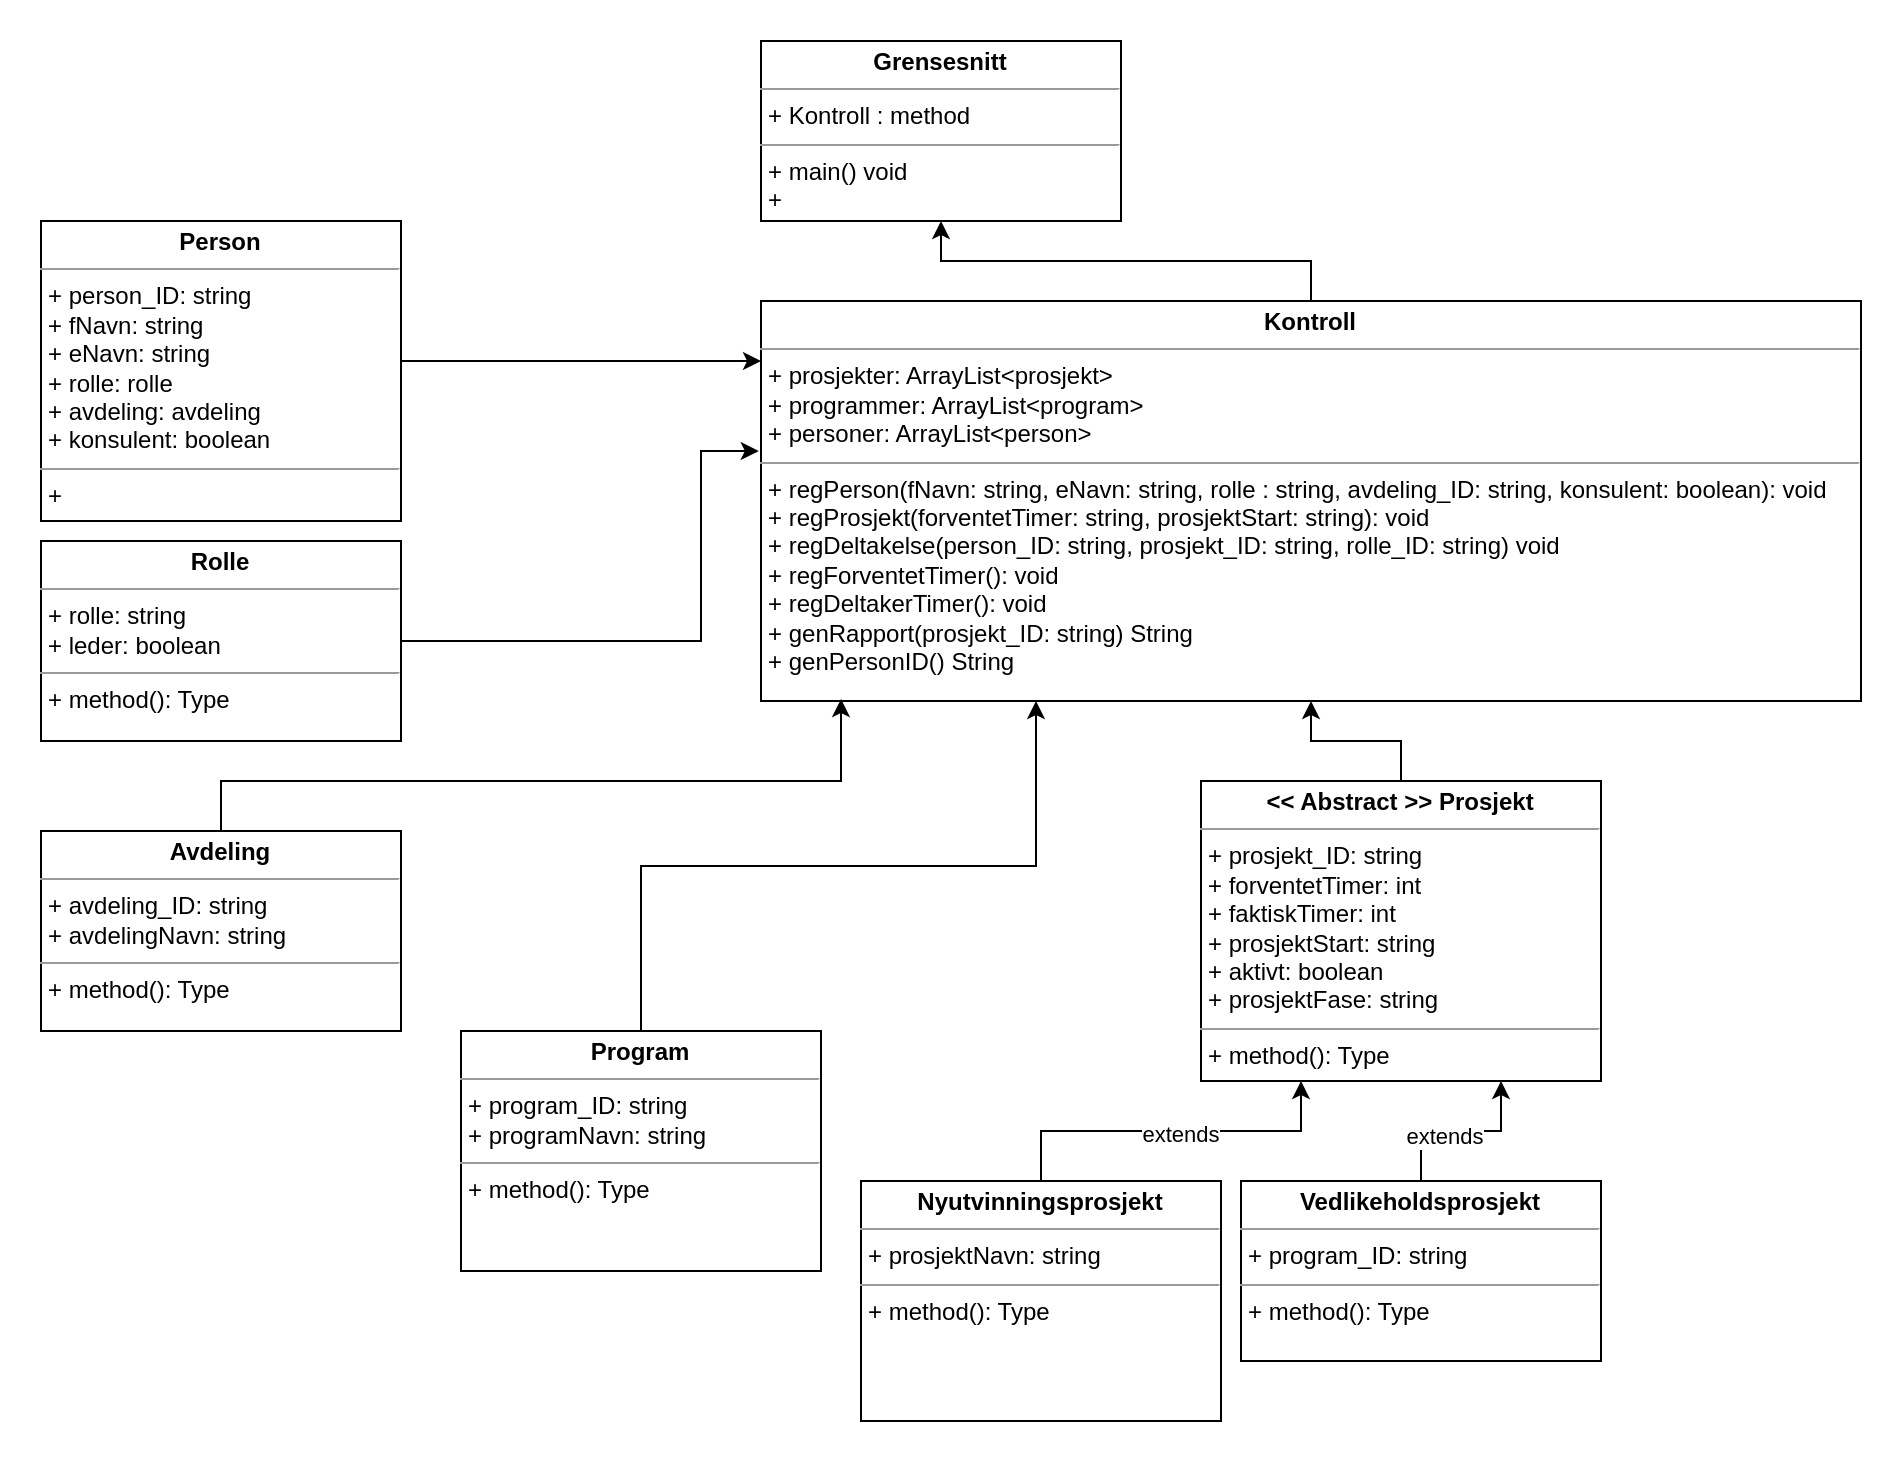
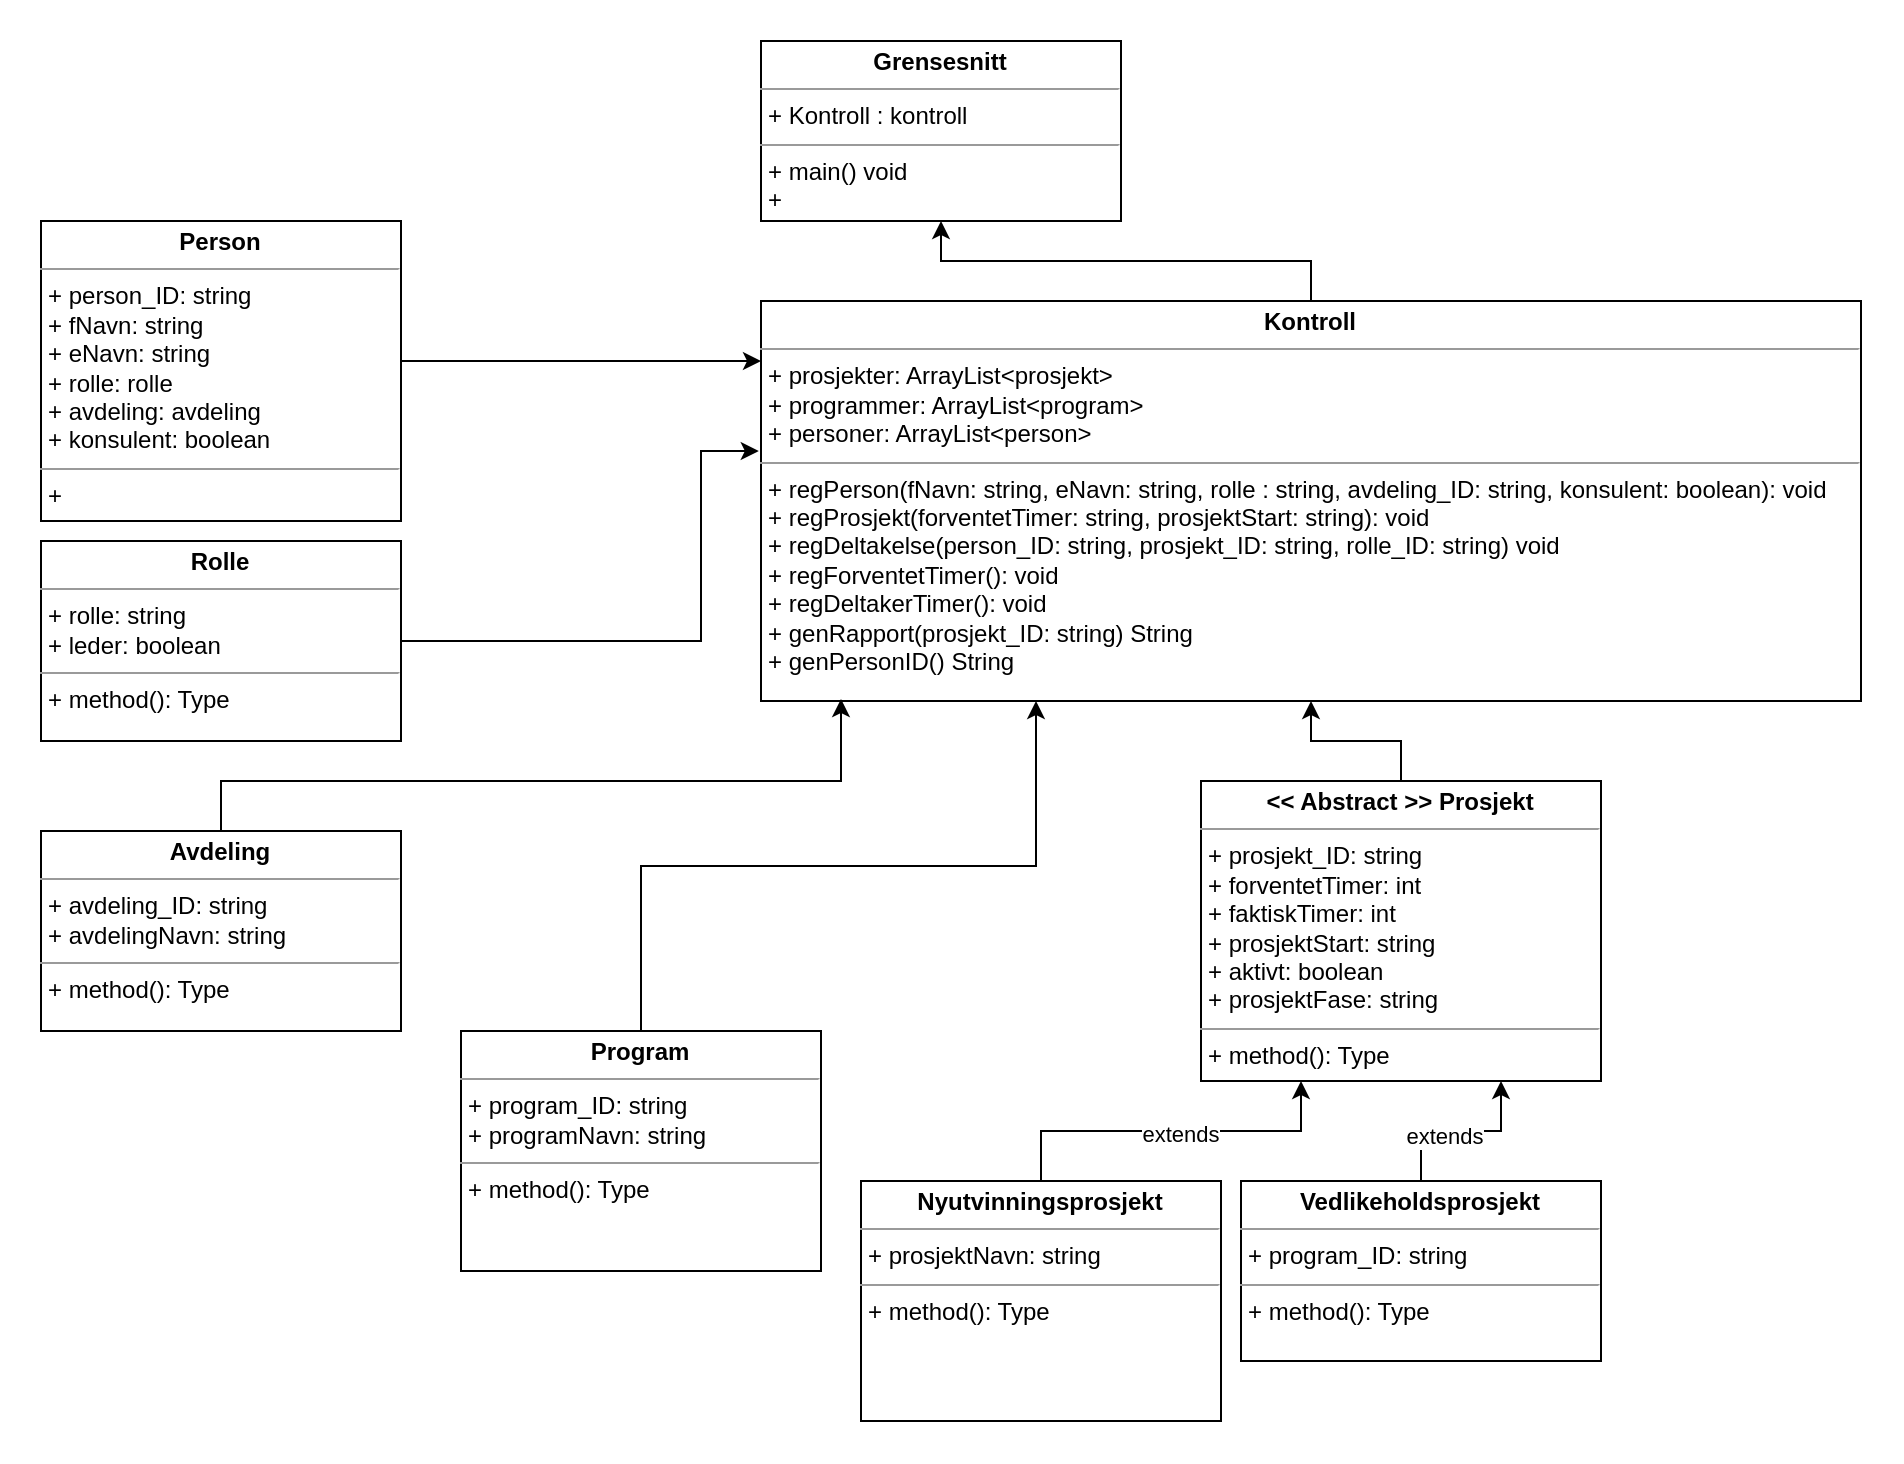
node "Grensesnitt + Kontroll : method + main() void +": label "Grensesnitt + Kontroll : method + main() void +" -> "Grensesnitt + Kontroll : kontroll + main() void +"
